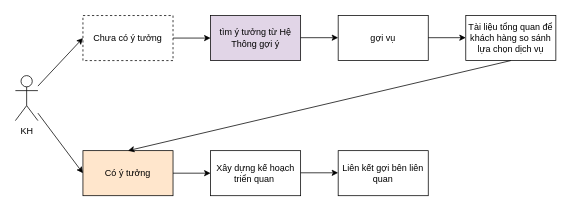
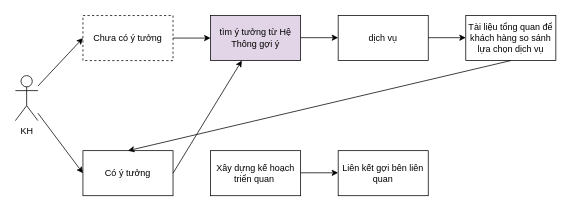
node "gợi vụ": label "gợi vụ" -> "dịch vụ"
node "Có ý tưởng": fillcolor #ffe6cc -> #ffffff
edge "Có ý tưởng" -> "Xây dựng kế hoạch triển quan": now "Có ý tưởng" -> "tìm ý tưởng từ Hệ Thông gợi ý"
